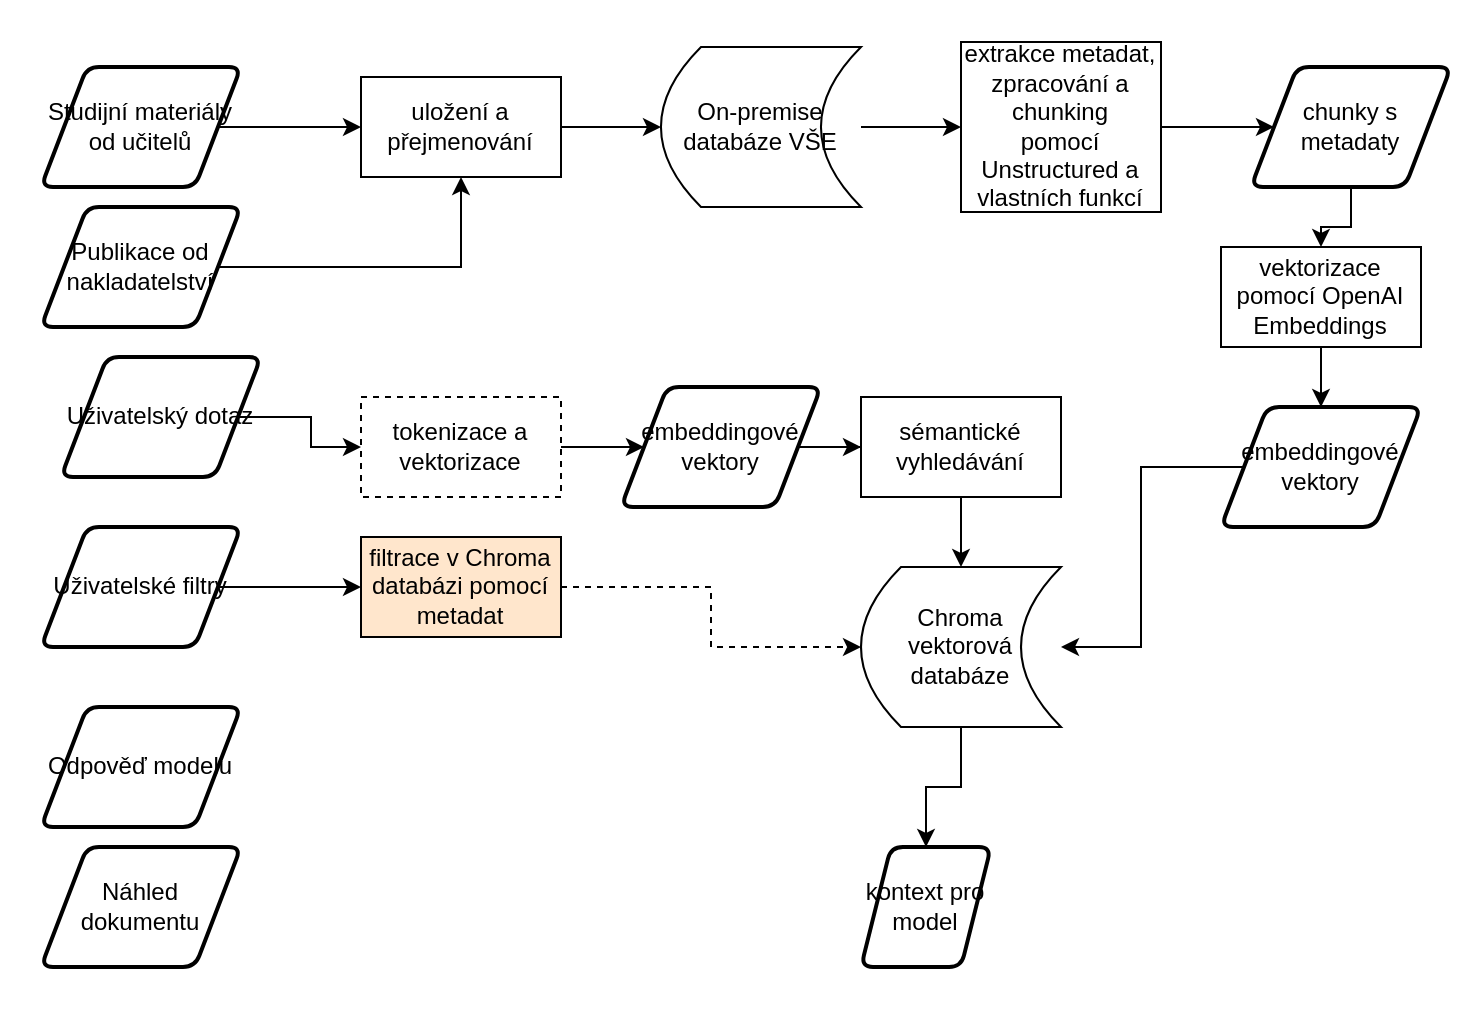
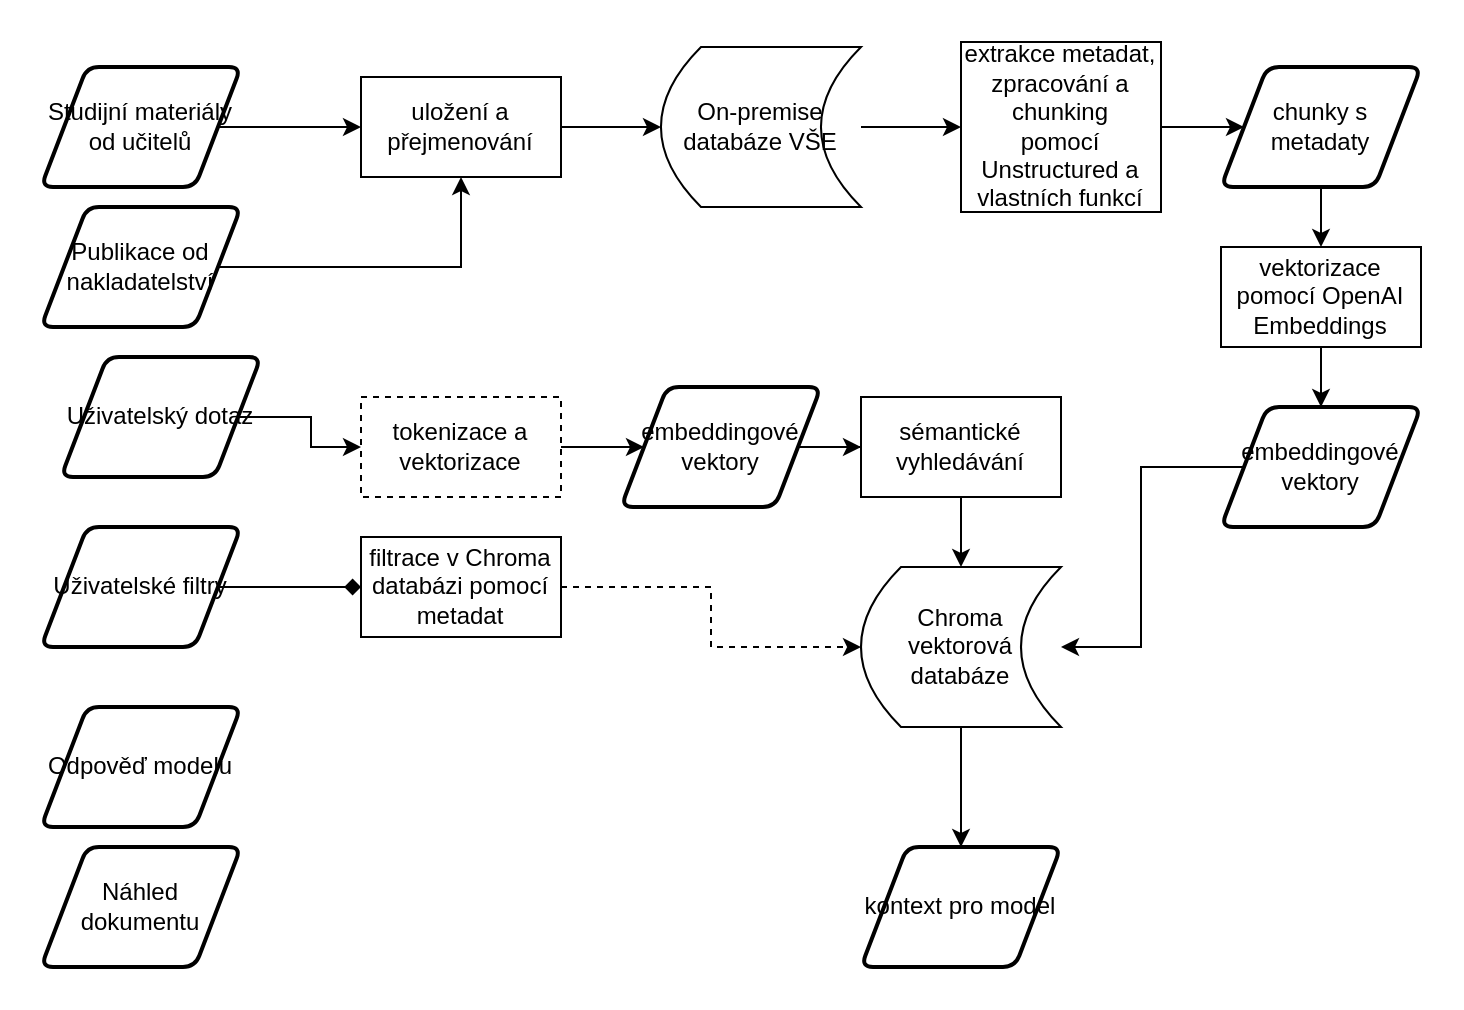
node "chunky s metadaty": moved (1351, 127) -> (1321, 127)
edge "Uživatelské filtry" -> "filtrace v Chroma databázi pomocí metadat": arrowhead classic -> diamond
node "filtrace v Chroma databázi pomocí metadat": fillcolor #ffe6cc -> #ffffff
node "kontext pro model": size 130x120 -> 200x120
